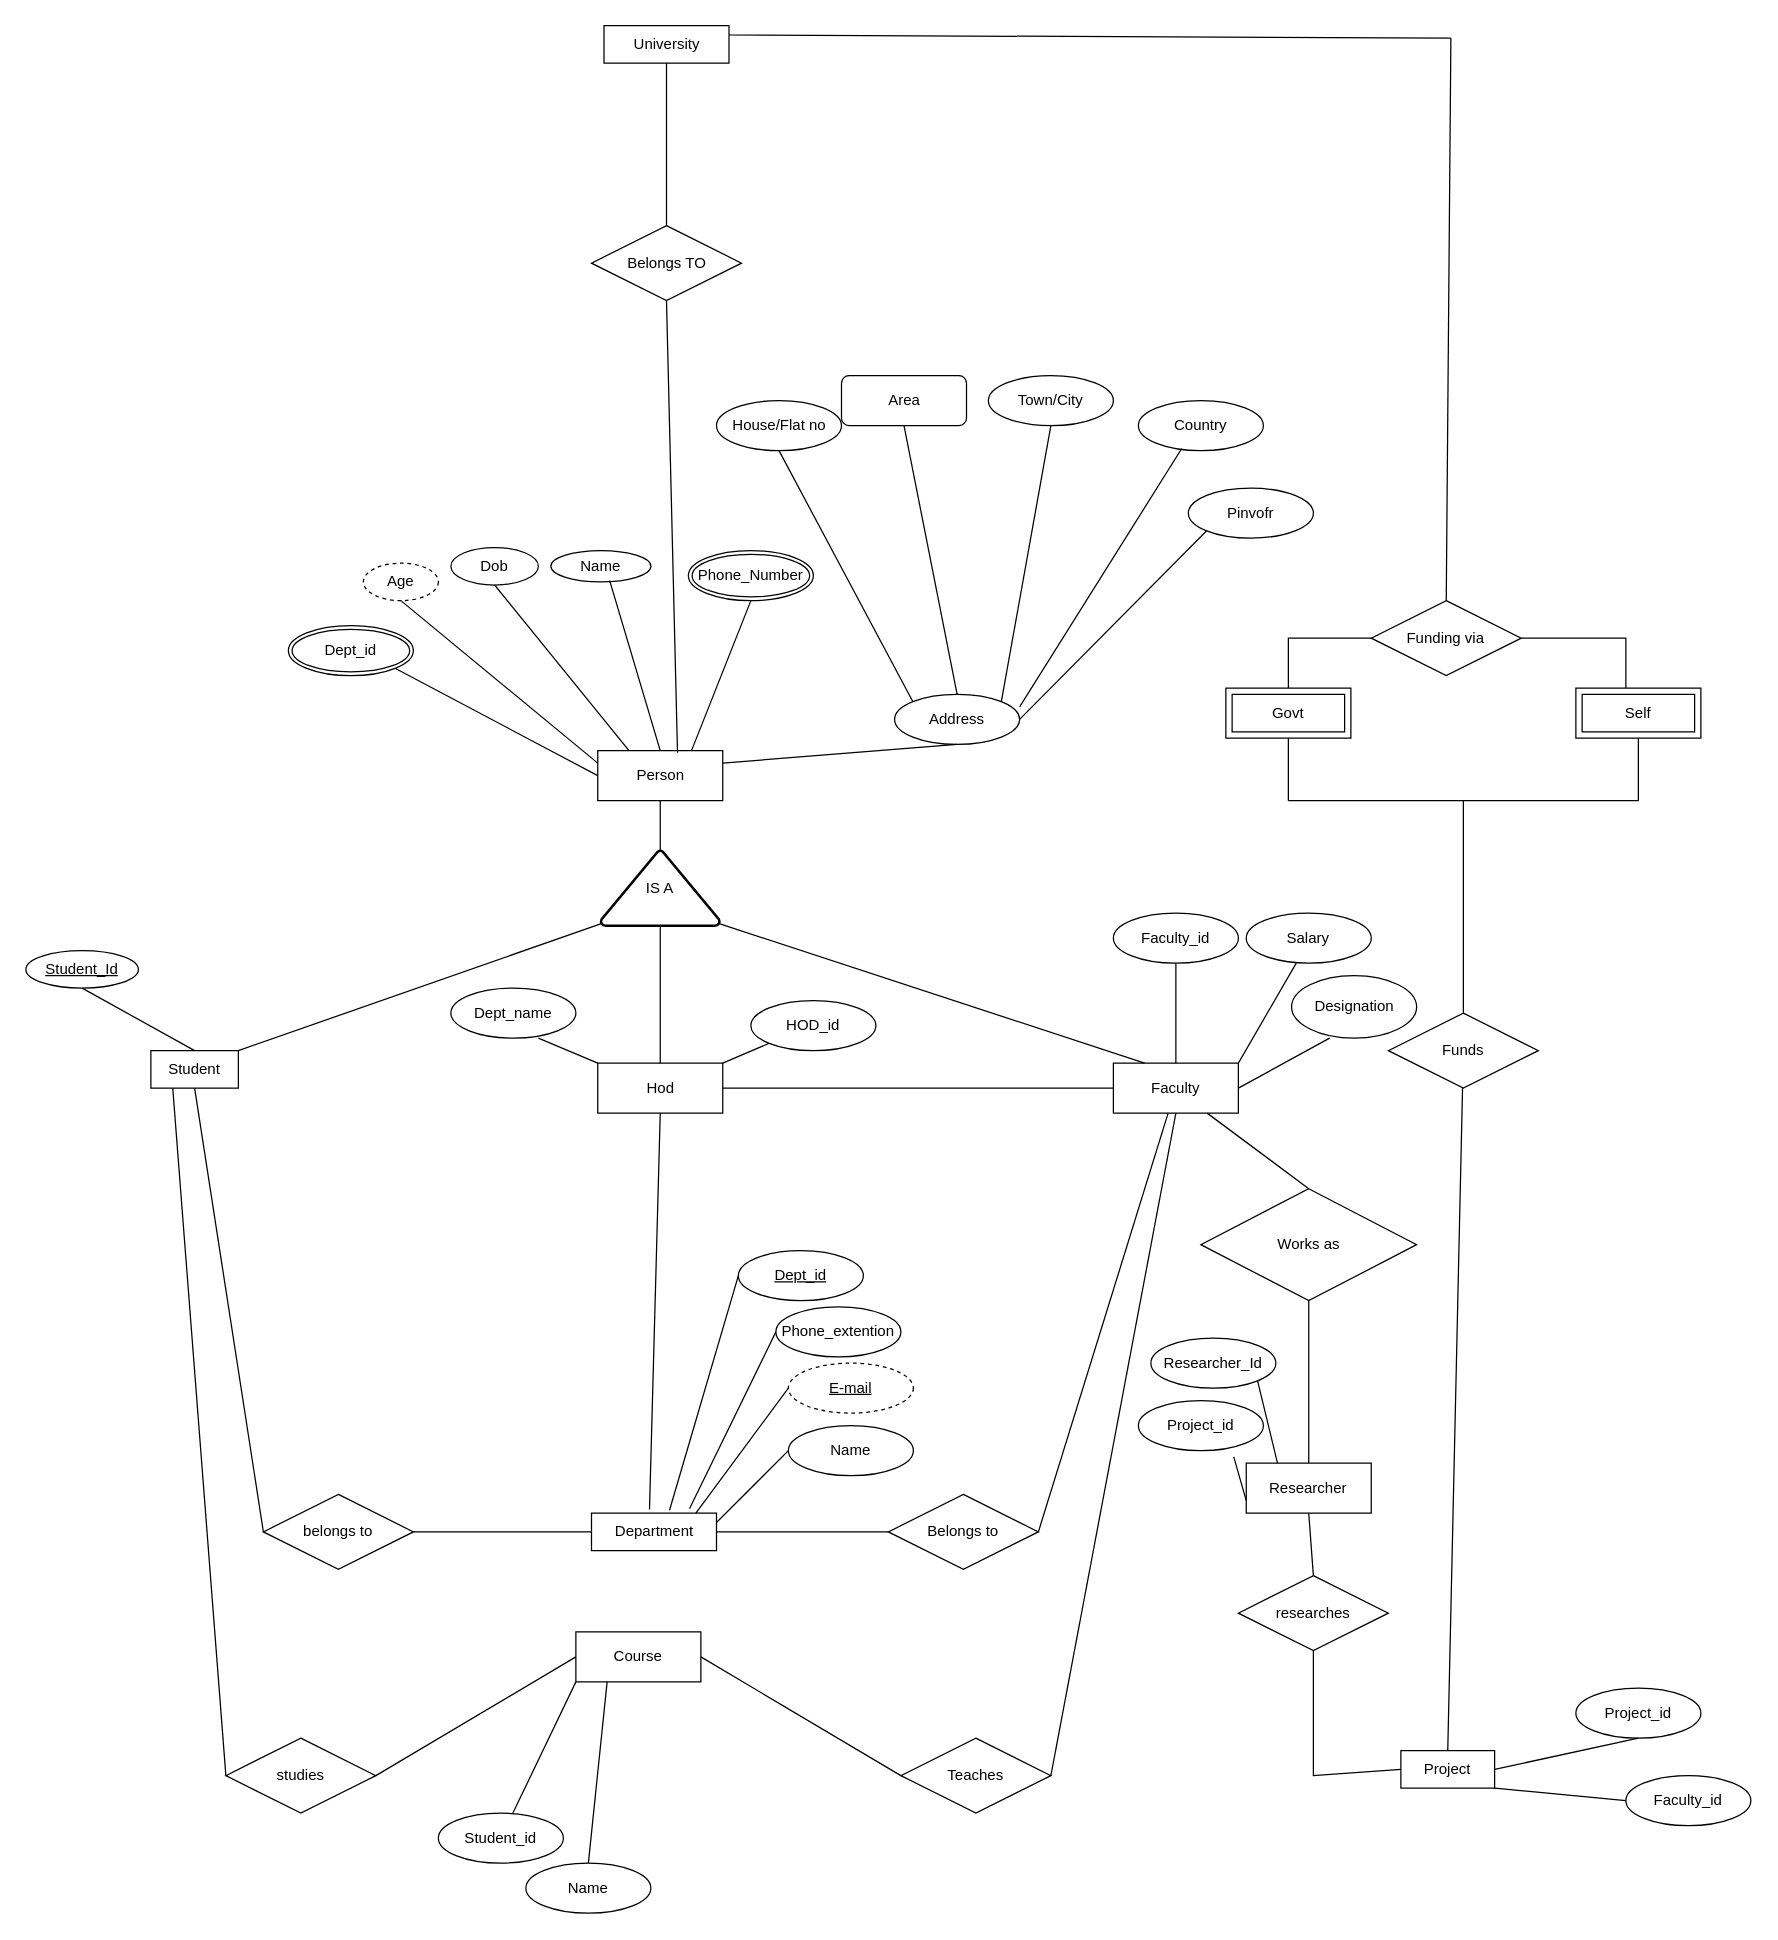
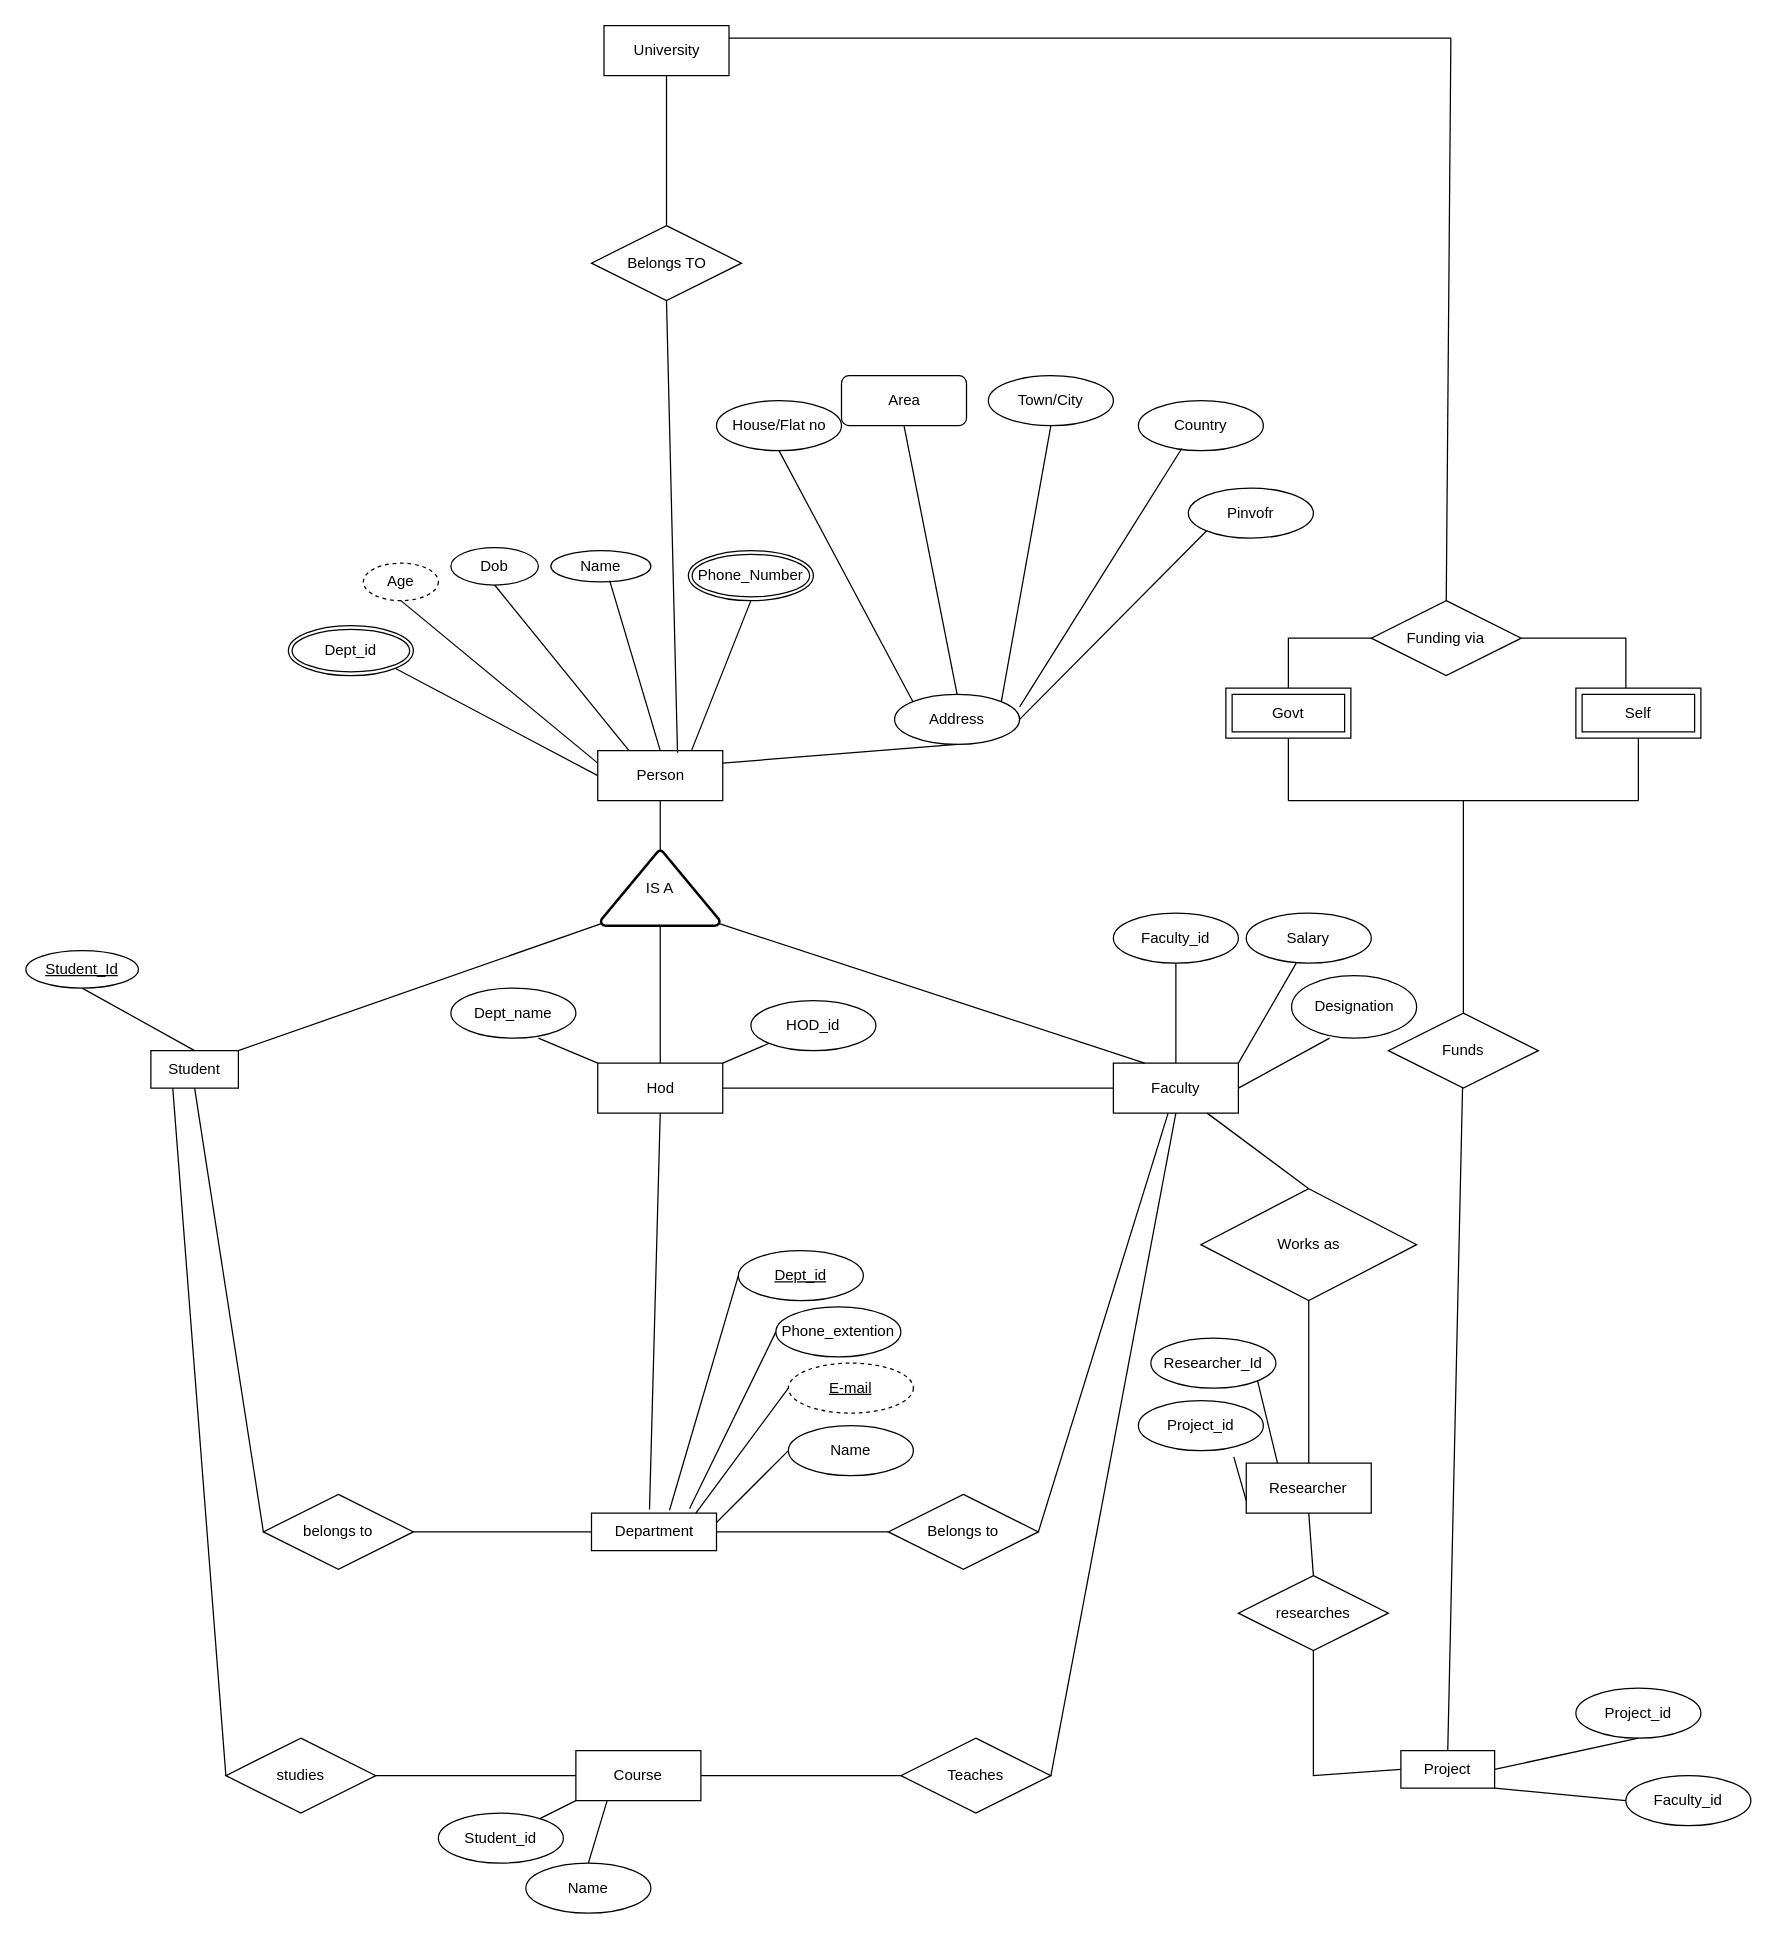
node "University": size 125x38 -> 125x50
node "Course": moved (638, 1657) -> (638, 1776)
